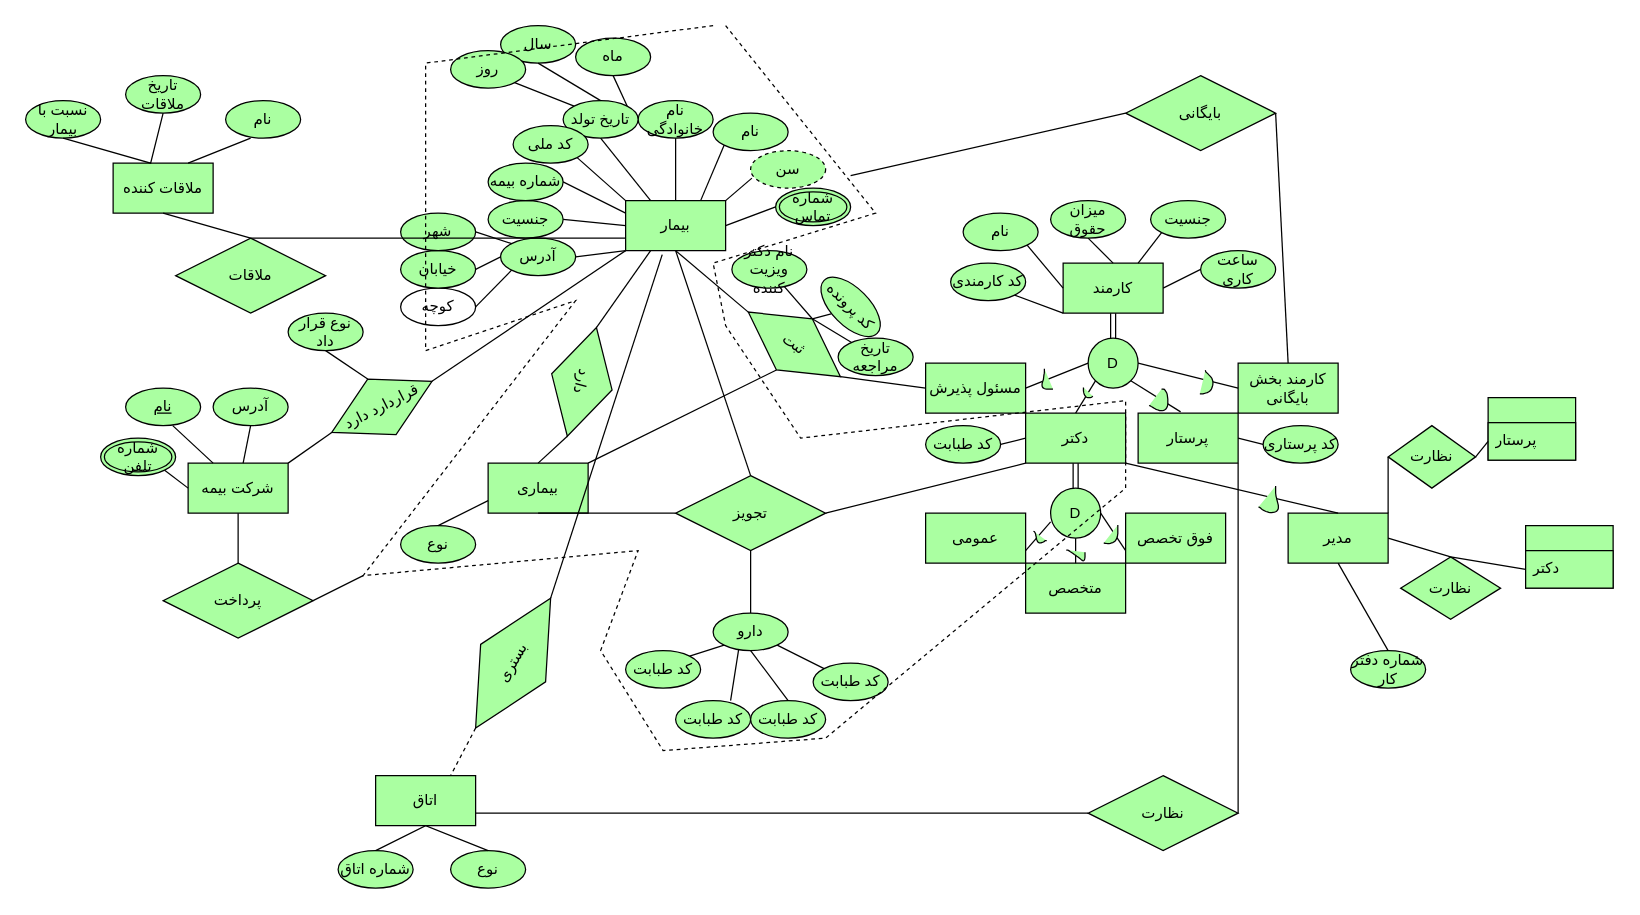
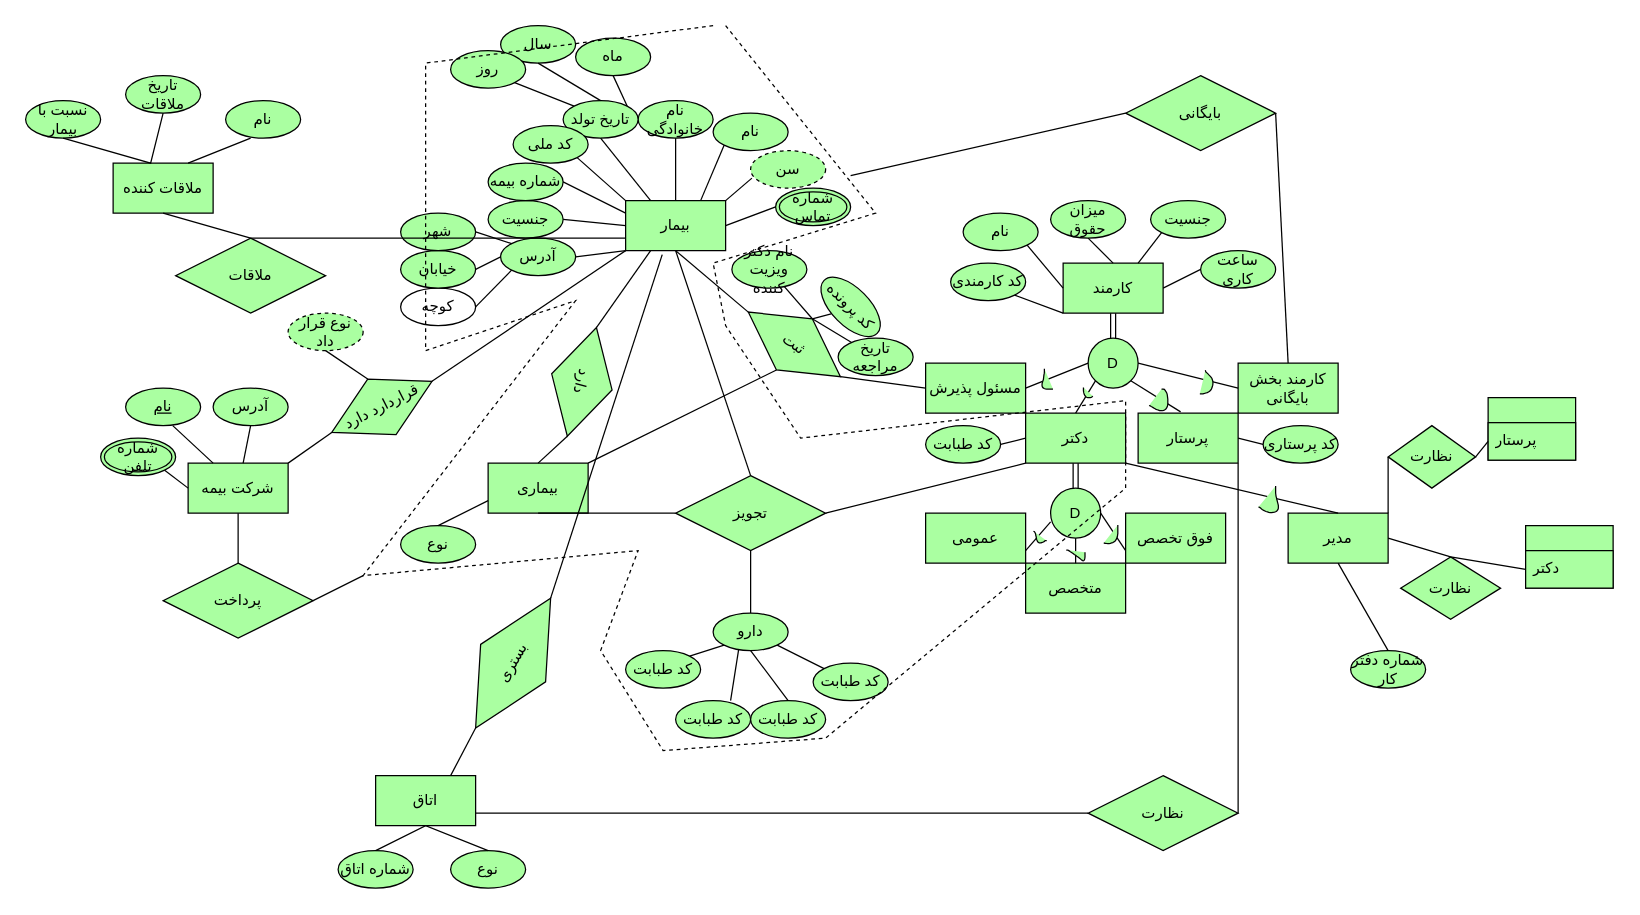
node "نوع قرار داد": style solid -> dashed
edge "بستری" -- "اتاق": style dashed -> solid
